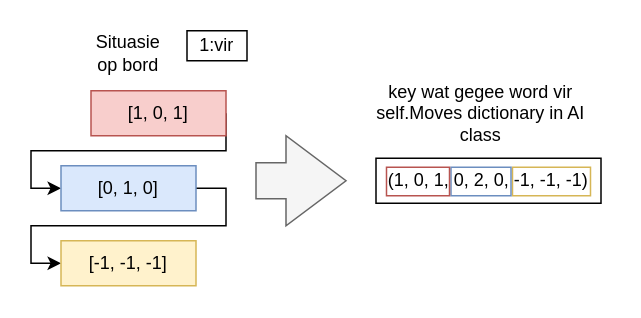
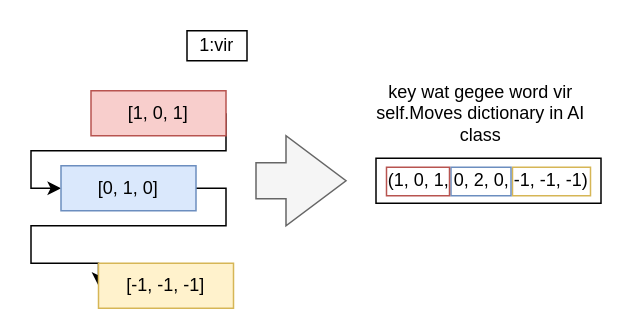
node "Situasie op bord": removed
node "[-1, -1, -1]": moved (128, 263) -> (166, 286)
